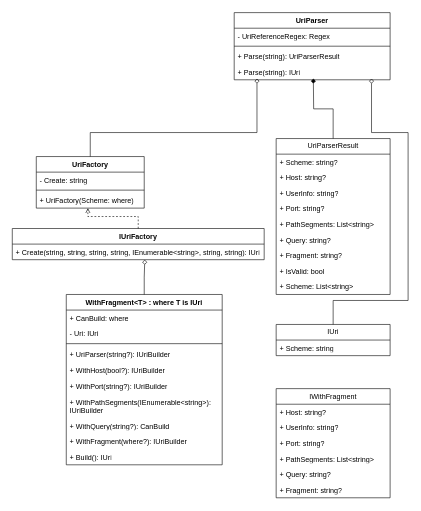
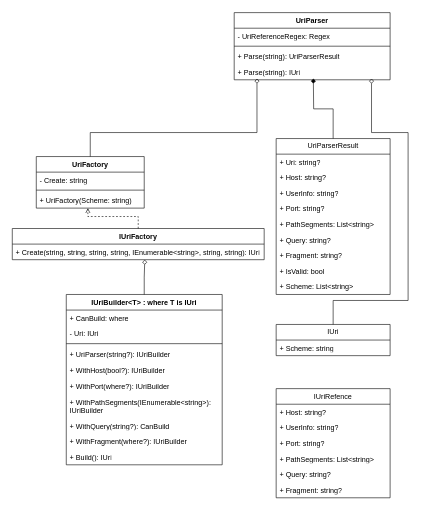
node "+ Scheme: string?": label "+ Scheme: string?" -> "+ Uri: string?"
node "+ UriFactory(Scheme: where)": label "+ UriFactory(Scheme: where)" -> "+ UriFactory(Scheme: string)"
node "WithFragment<T> : where T is IUri": label "WithFragment<T> : where T is IUri" -> "IUriBuilder<T> : where T is IUri"
node "+ WithPort(string?): IUriBuilder": label "+ WithPort(string?): IUriBuilder" -> "+ WithPort(where?): IUriBuilder"
node "IWithFragment": label "IWithFragment" -> "IUriRefence"
